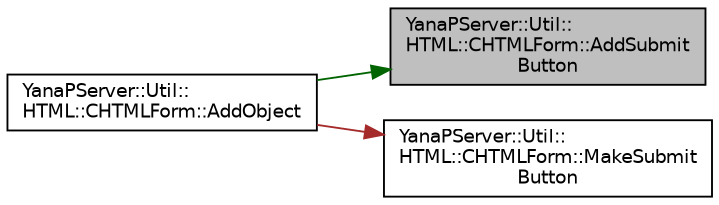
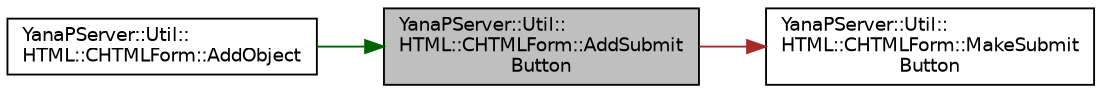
edge "YanaPServer::Util:: HTML::CHTMLForm::AddObject" -> "YanaPServer::Util:: HTML::CHTMLForm::MakeSubmit Button": now "YanaPServer::Util:: HTML::CHTMLForm::AddSubmit Button" -> "YanaPServer::Util:: HTML::CHTMLForm::MakeSubmit Button"
